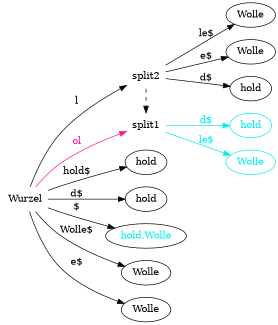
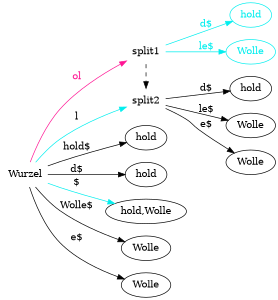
edge "split2" -> "split1": reversed
edge "Wurzel" -> "split2": color black -> cyan2
edge "Wurzel" -> "hold,Wolle": color black -> cyan2
node "hold,Wolle": fontcolor cyan2 -> black
